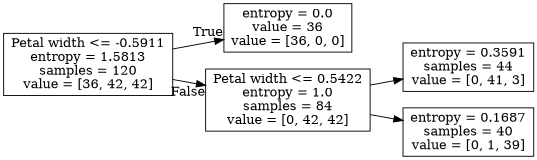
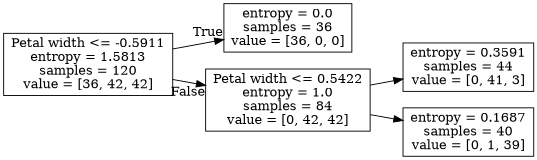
node "entropy = 0.0 value = 36 value = [36, 0, 0]": label "entropy = 0.0 value = 36 value = [36, 0, 0]" -> "entropy = 0.0 samples = 36 value = [36, 0, 0]"
